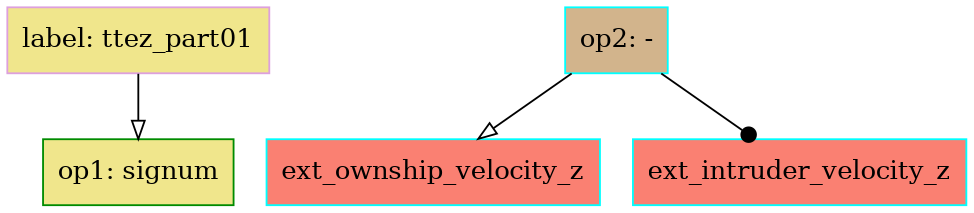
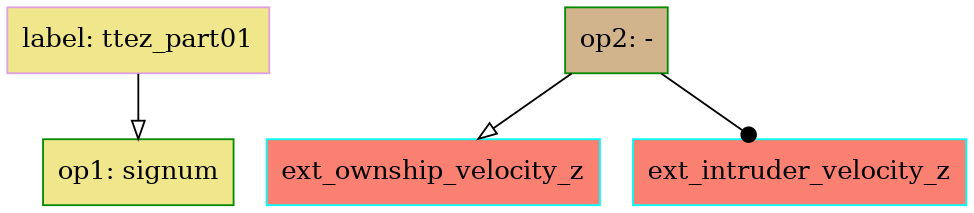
node "op2: -": color cyan1 -> green4
